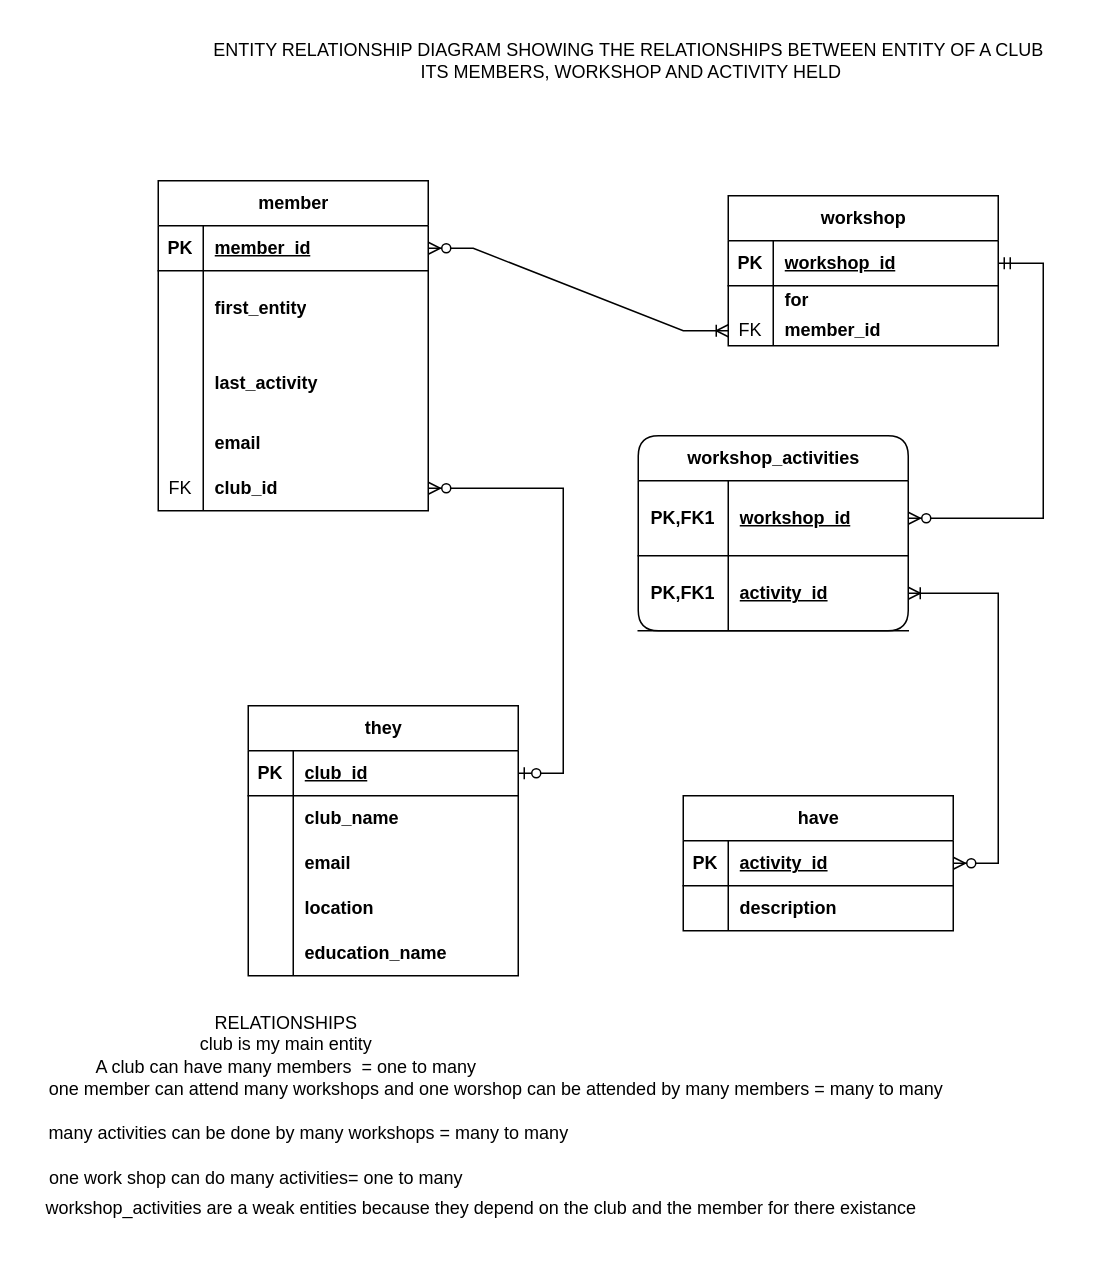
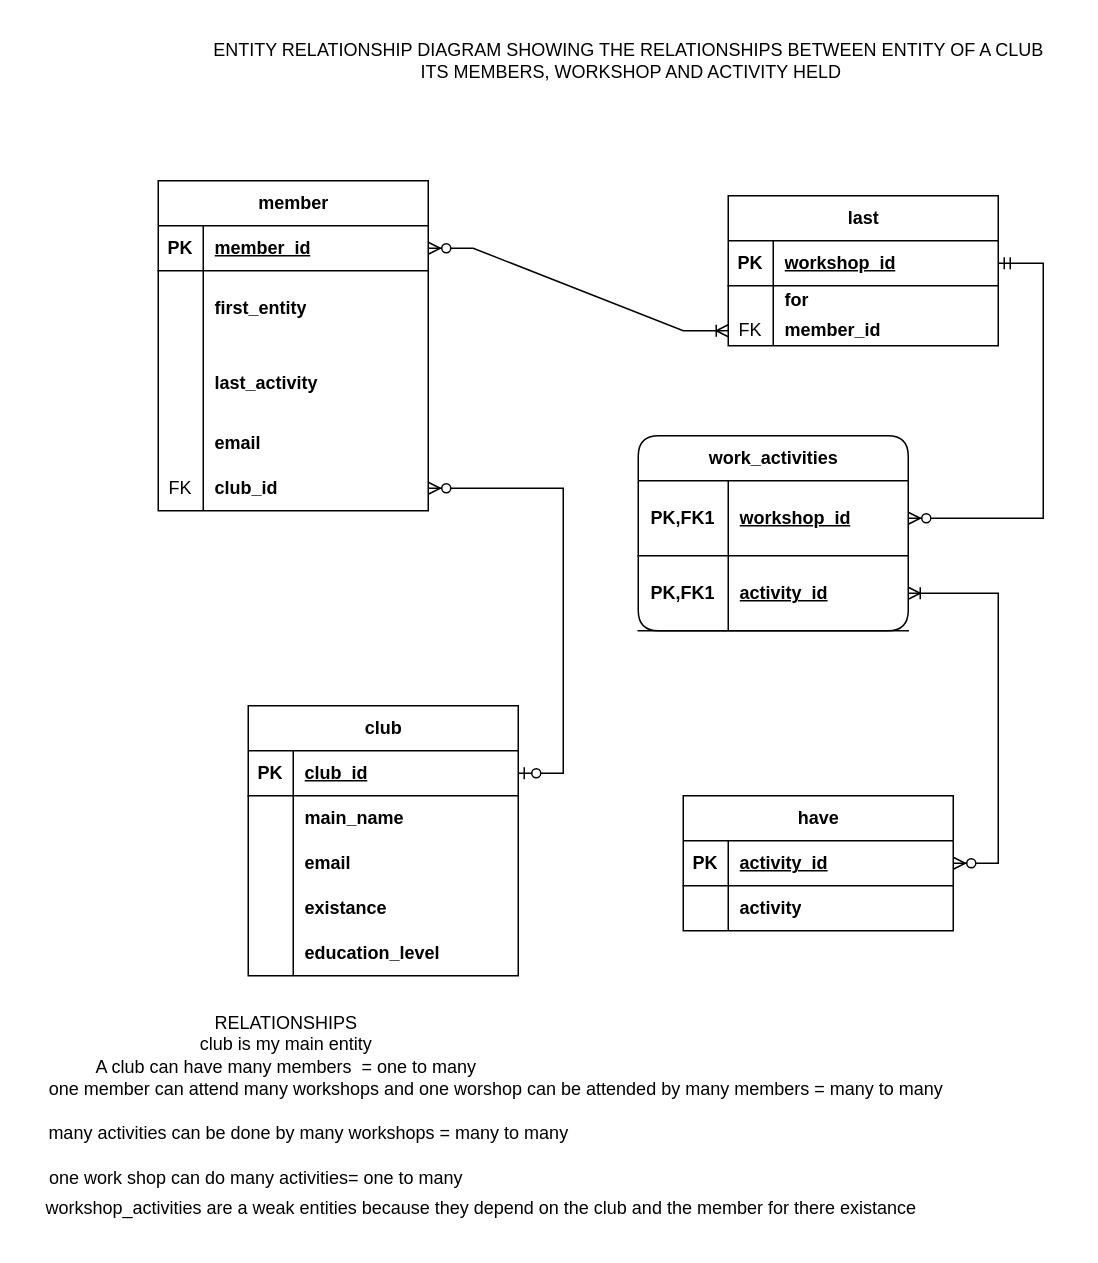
node "workshop": label "workshop" -> "last"
node "workshop_activities": label "workshop_activities" -> "work_activities"
node "they": label "they" -> "club"
node "club_name": label "club_name" -> "main_name"
node "location": label "location" -> "existance"
node "description": label "description" -> "activity"
node "education_name": label "education_name" -> "education_level"
